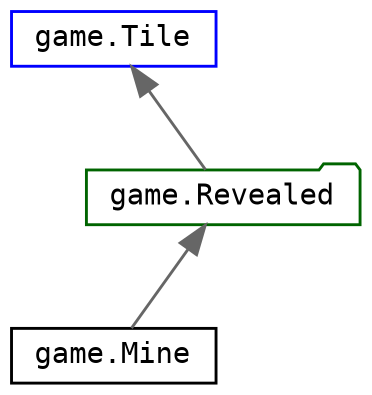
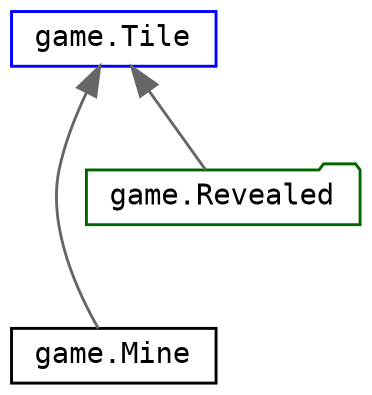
edge "game.Mine" -> "game.Revealed": now "game.Mine" -> "game.Tile"
